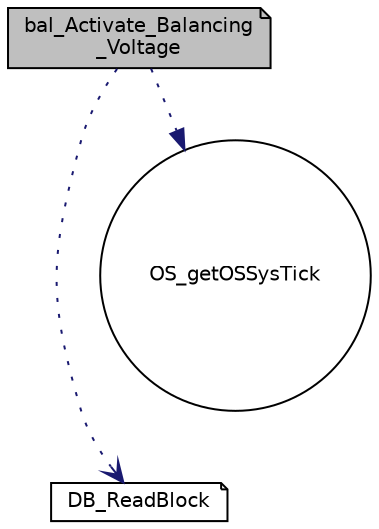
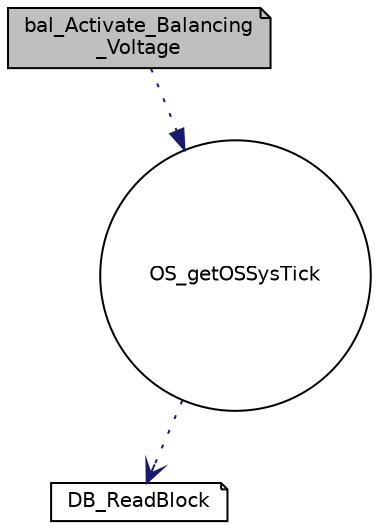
edge "bal_Activate_Balancing _Voltage" -> "DB_ReadBlock": now "OS_getOSSysTick" -> "DB_ReadBlock"
